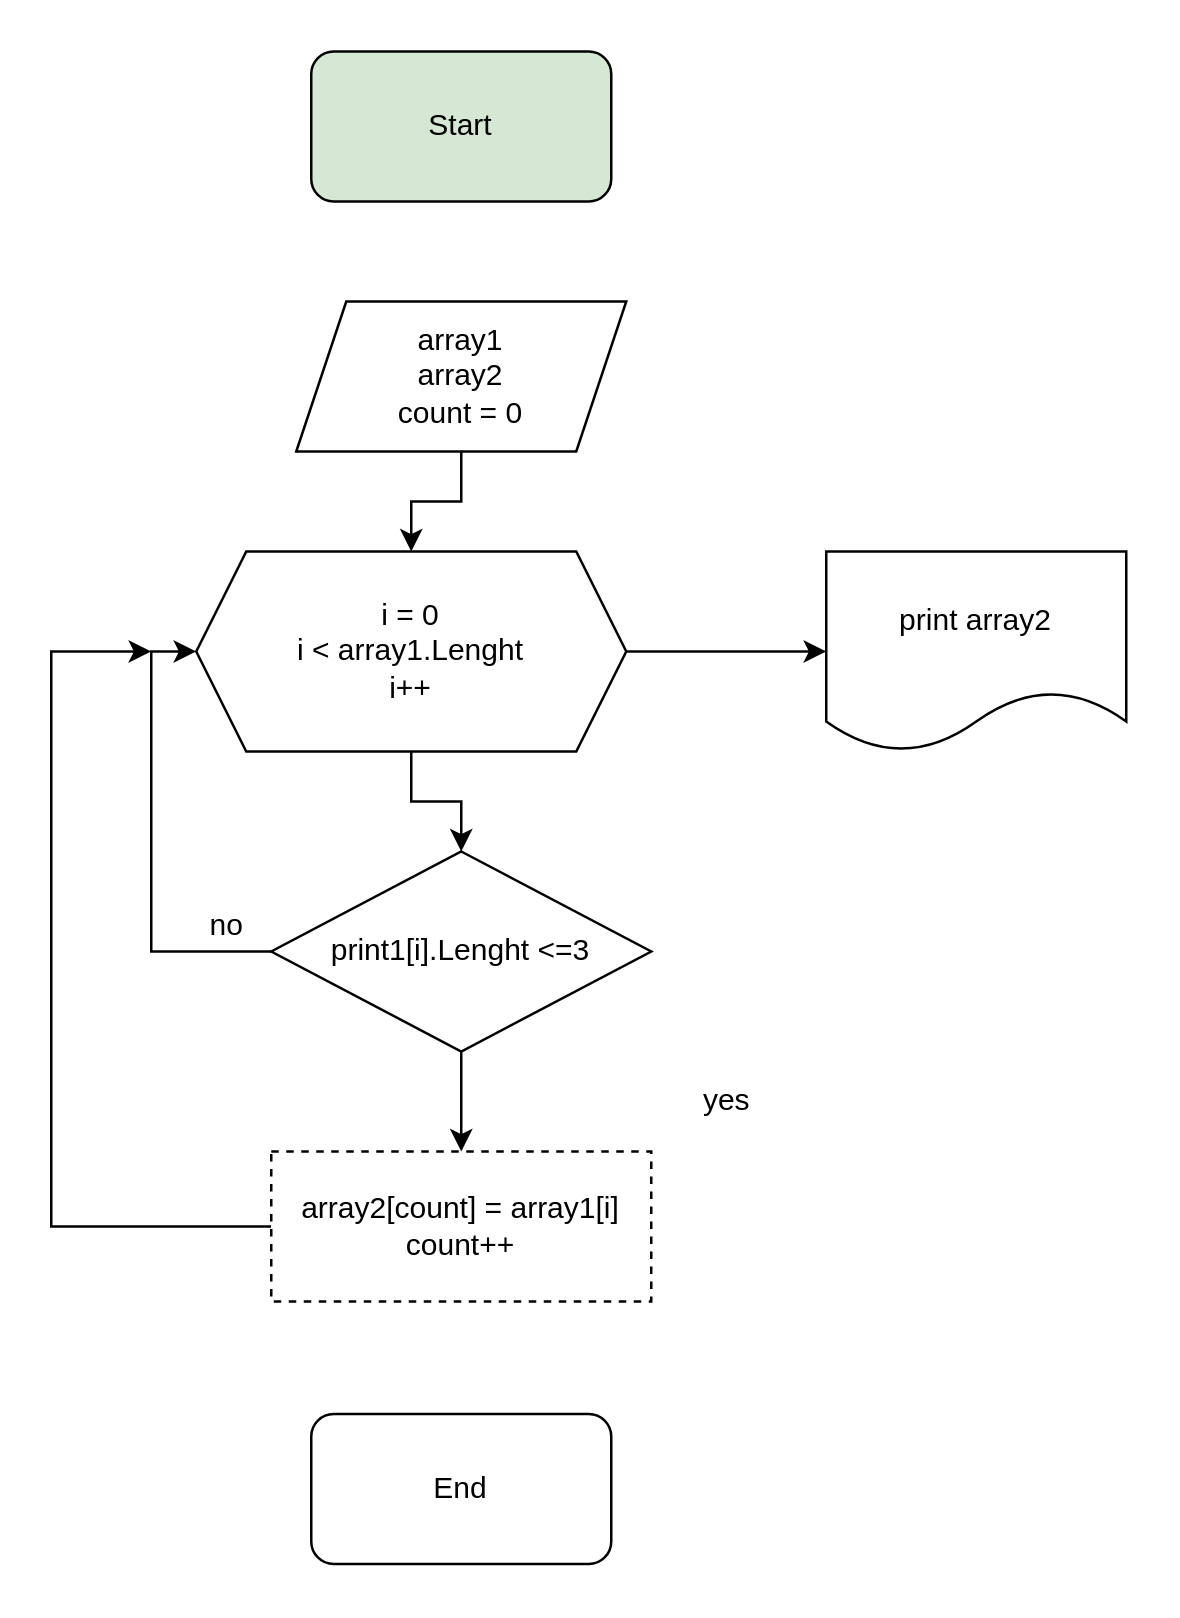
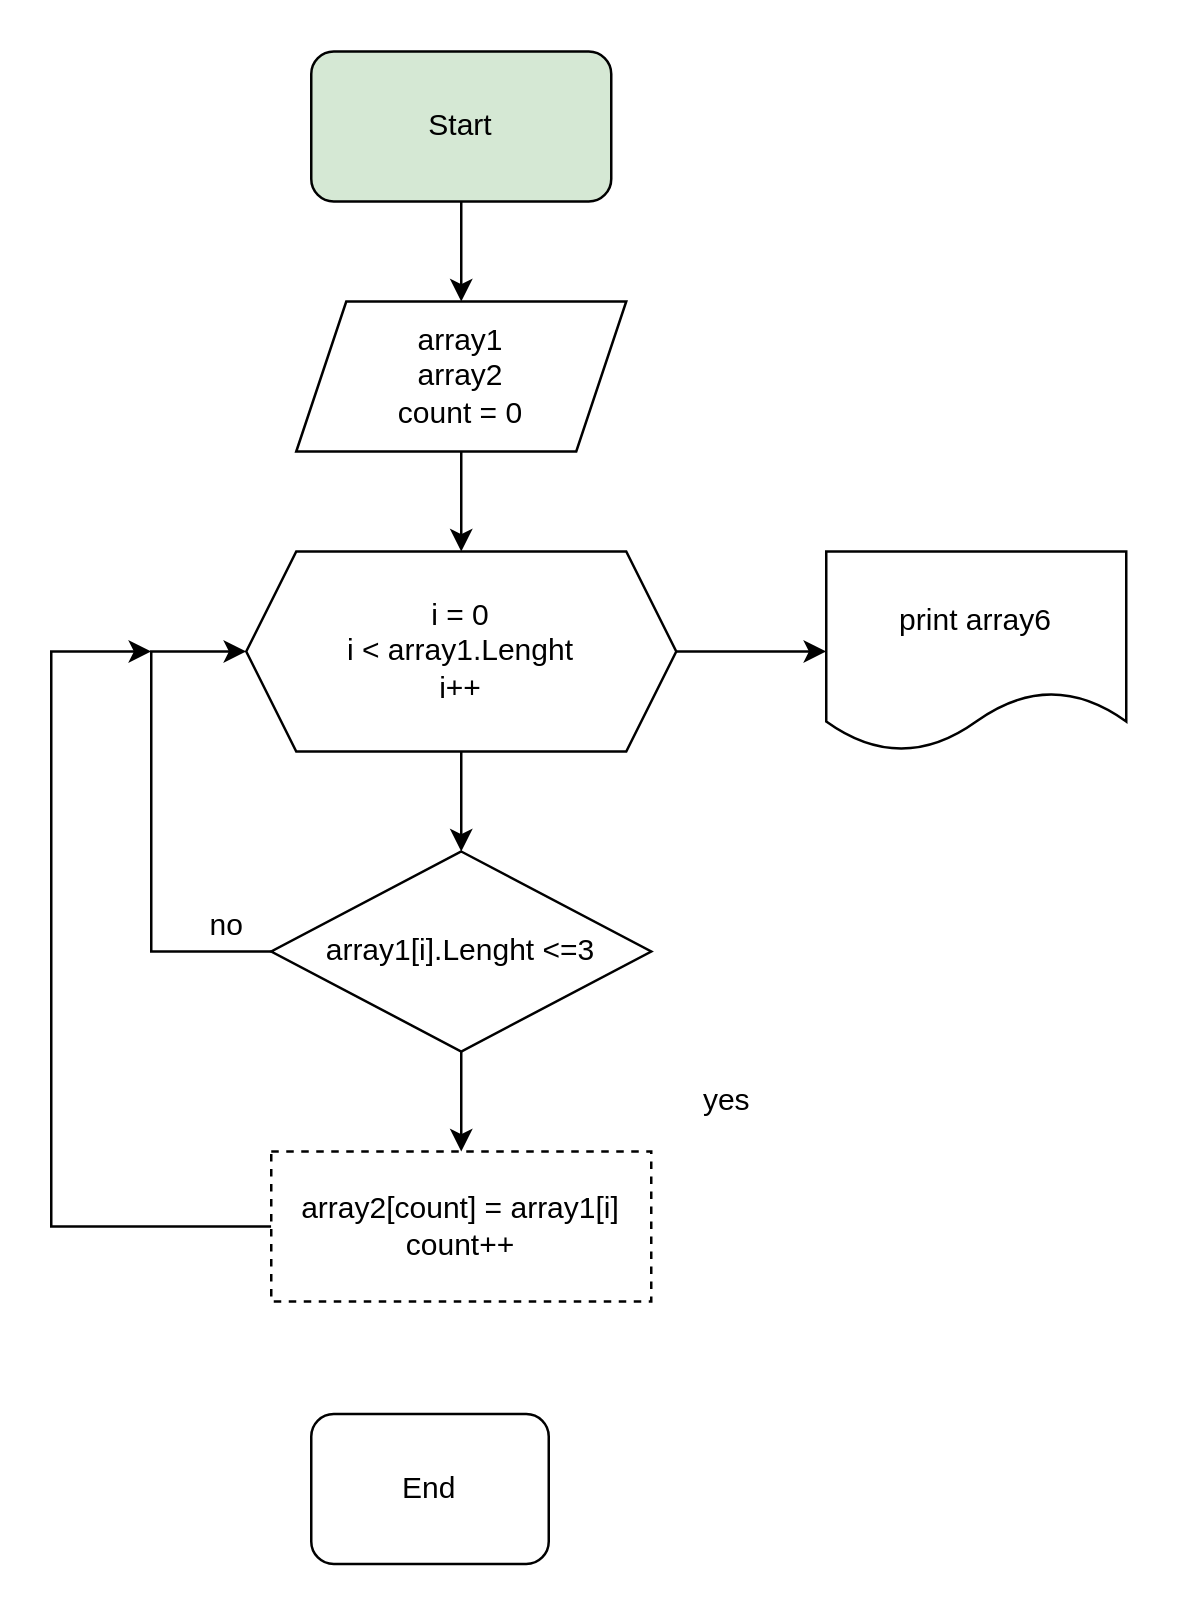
edge "Start" -> "array1 array2 count = 0": added
node "print array2": label "print array2" -> "print array6"
node "i = 0 i < array1.Lenght i++": moved (411, 651) -> (461, 651)
node "print1[i].Lenght <=3": label "print1[i].Lenght <=3" -> "array1[i].Lenght <=3"
node "End": size 300x150 -> 238x150
